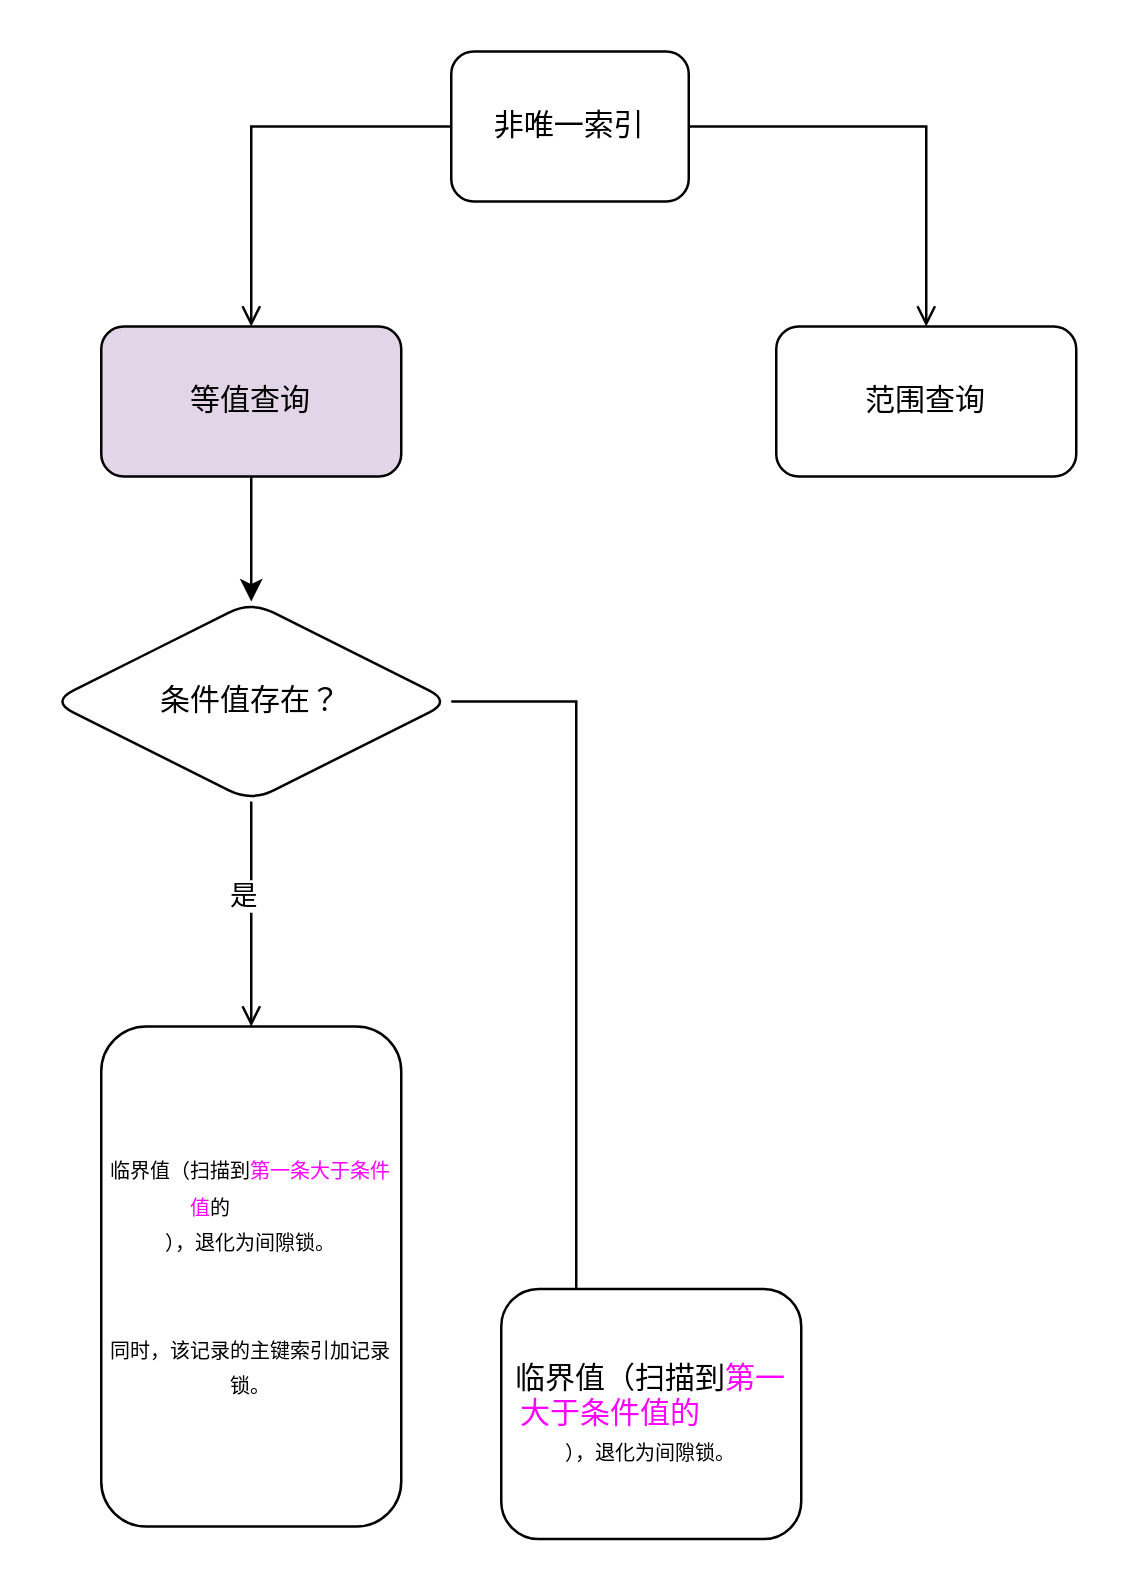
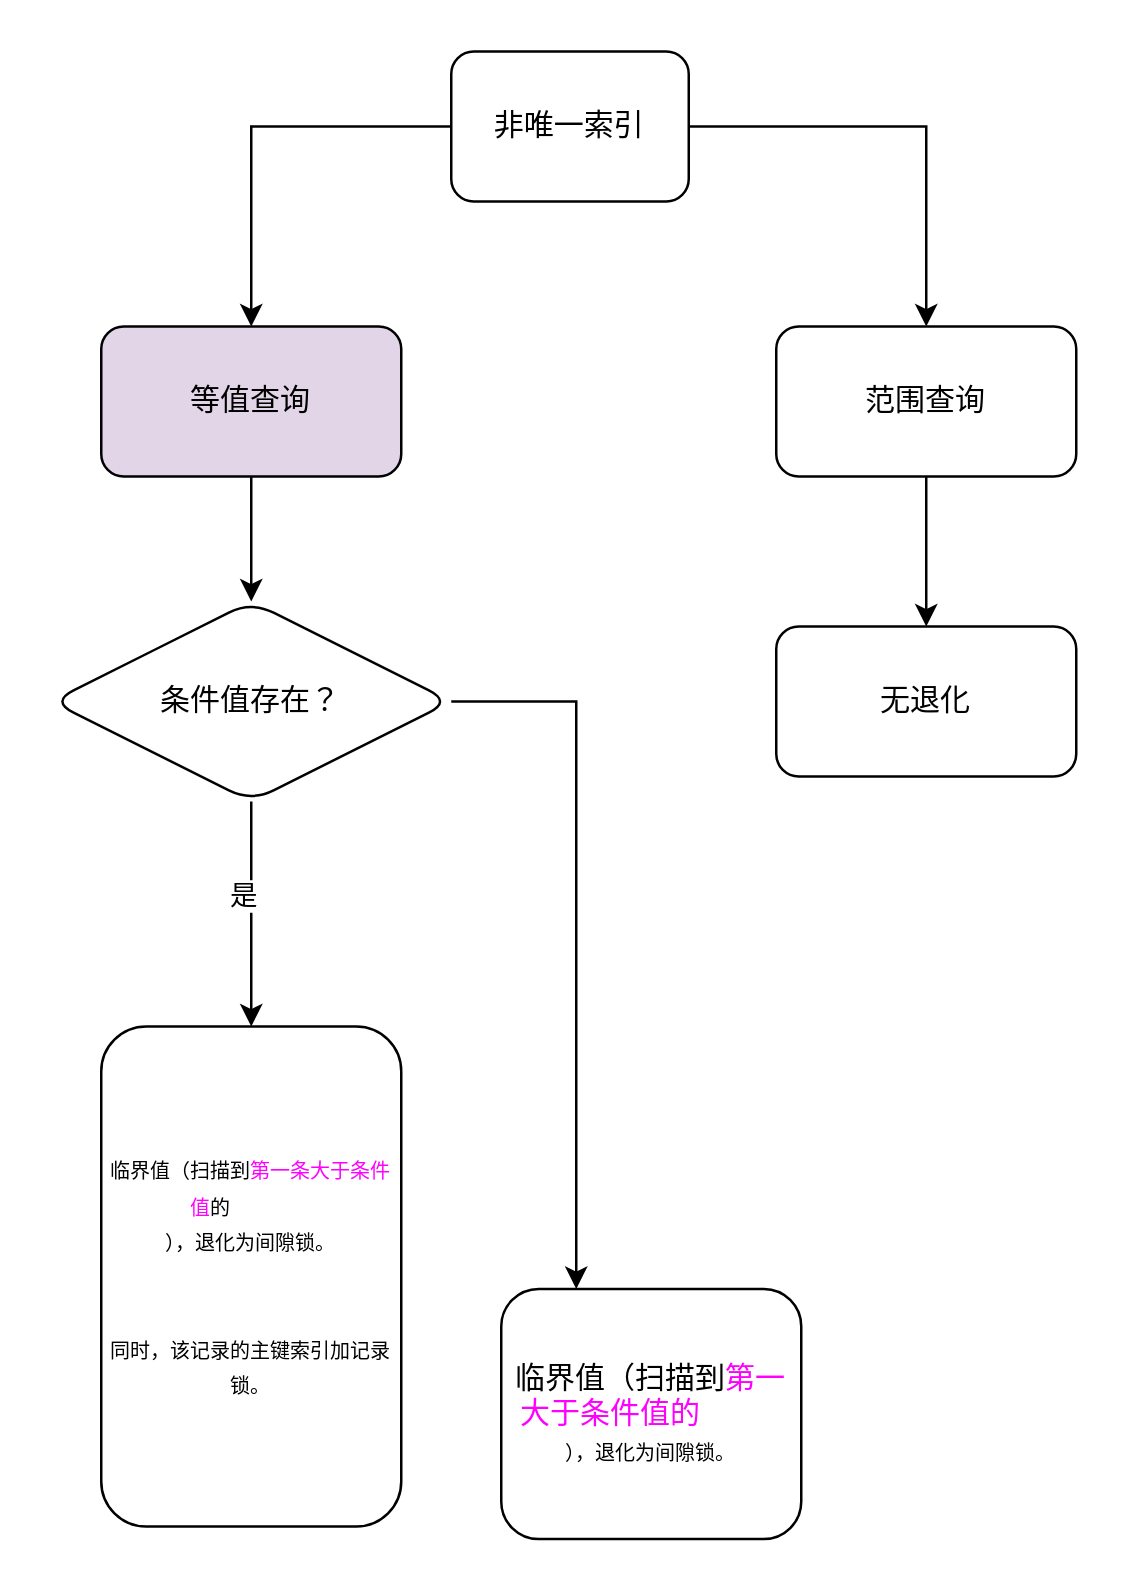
edge "非唯一索引" -> "等值查询": arrowhead open -> classic
edge "非唯一索引" -> "范围查询": arrowhead open -> classic
edge "范围查询" -> "无退化": added
node "无退化": added
edge "条件值存在？" -> "临界值（扫描到第一条大于条件值的二级索引 ），退化为间隙锁。 同时，该记录的主键索引加记录锁。": arrowhead open -> classic
edge "条件值存在？" -- "临界值（扫描到第一大于条件值的二级索引），退化为间隙锁。": arrowhead none -> classic
